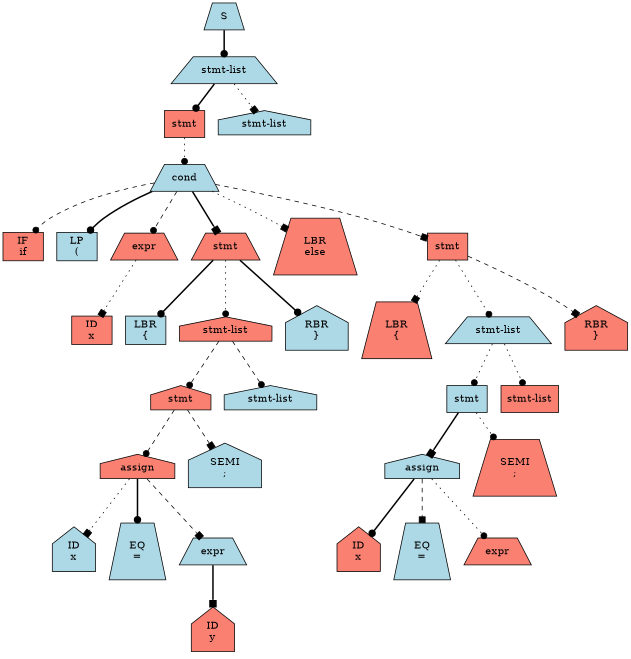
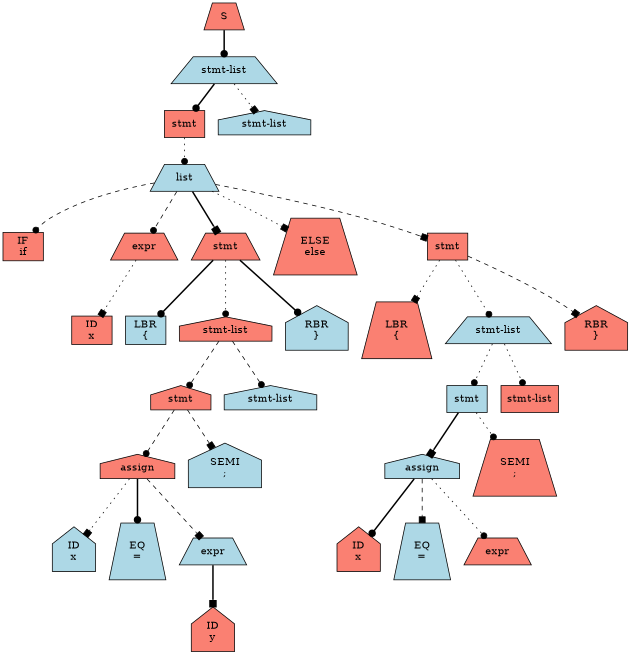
node "S": fillcolor lightblue -> salmon
node "cond": label "cond" -> "list"
node "LP (": removed
node "LBR else": label "LBR else" -> "ELSE else"
